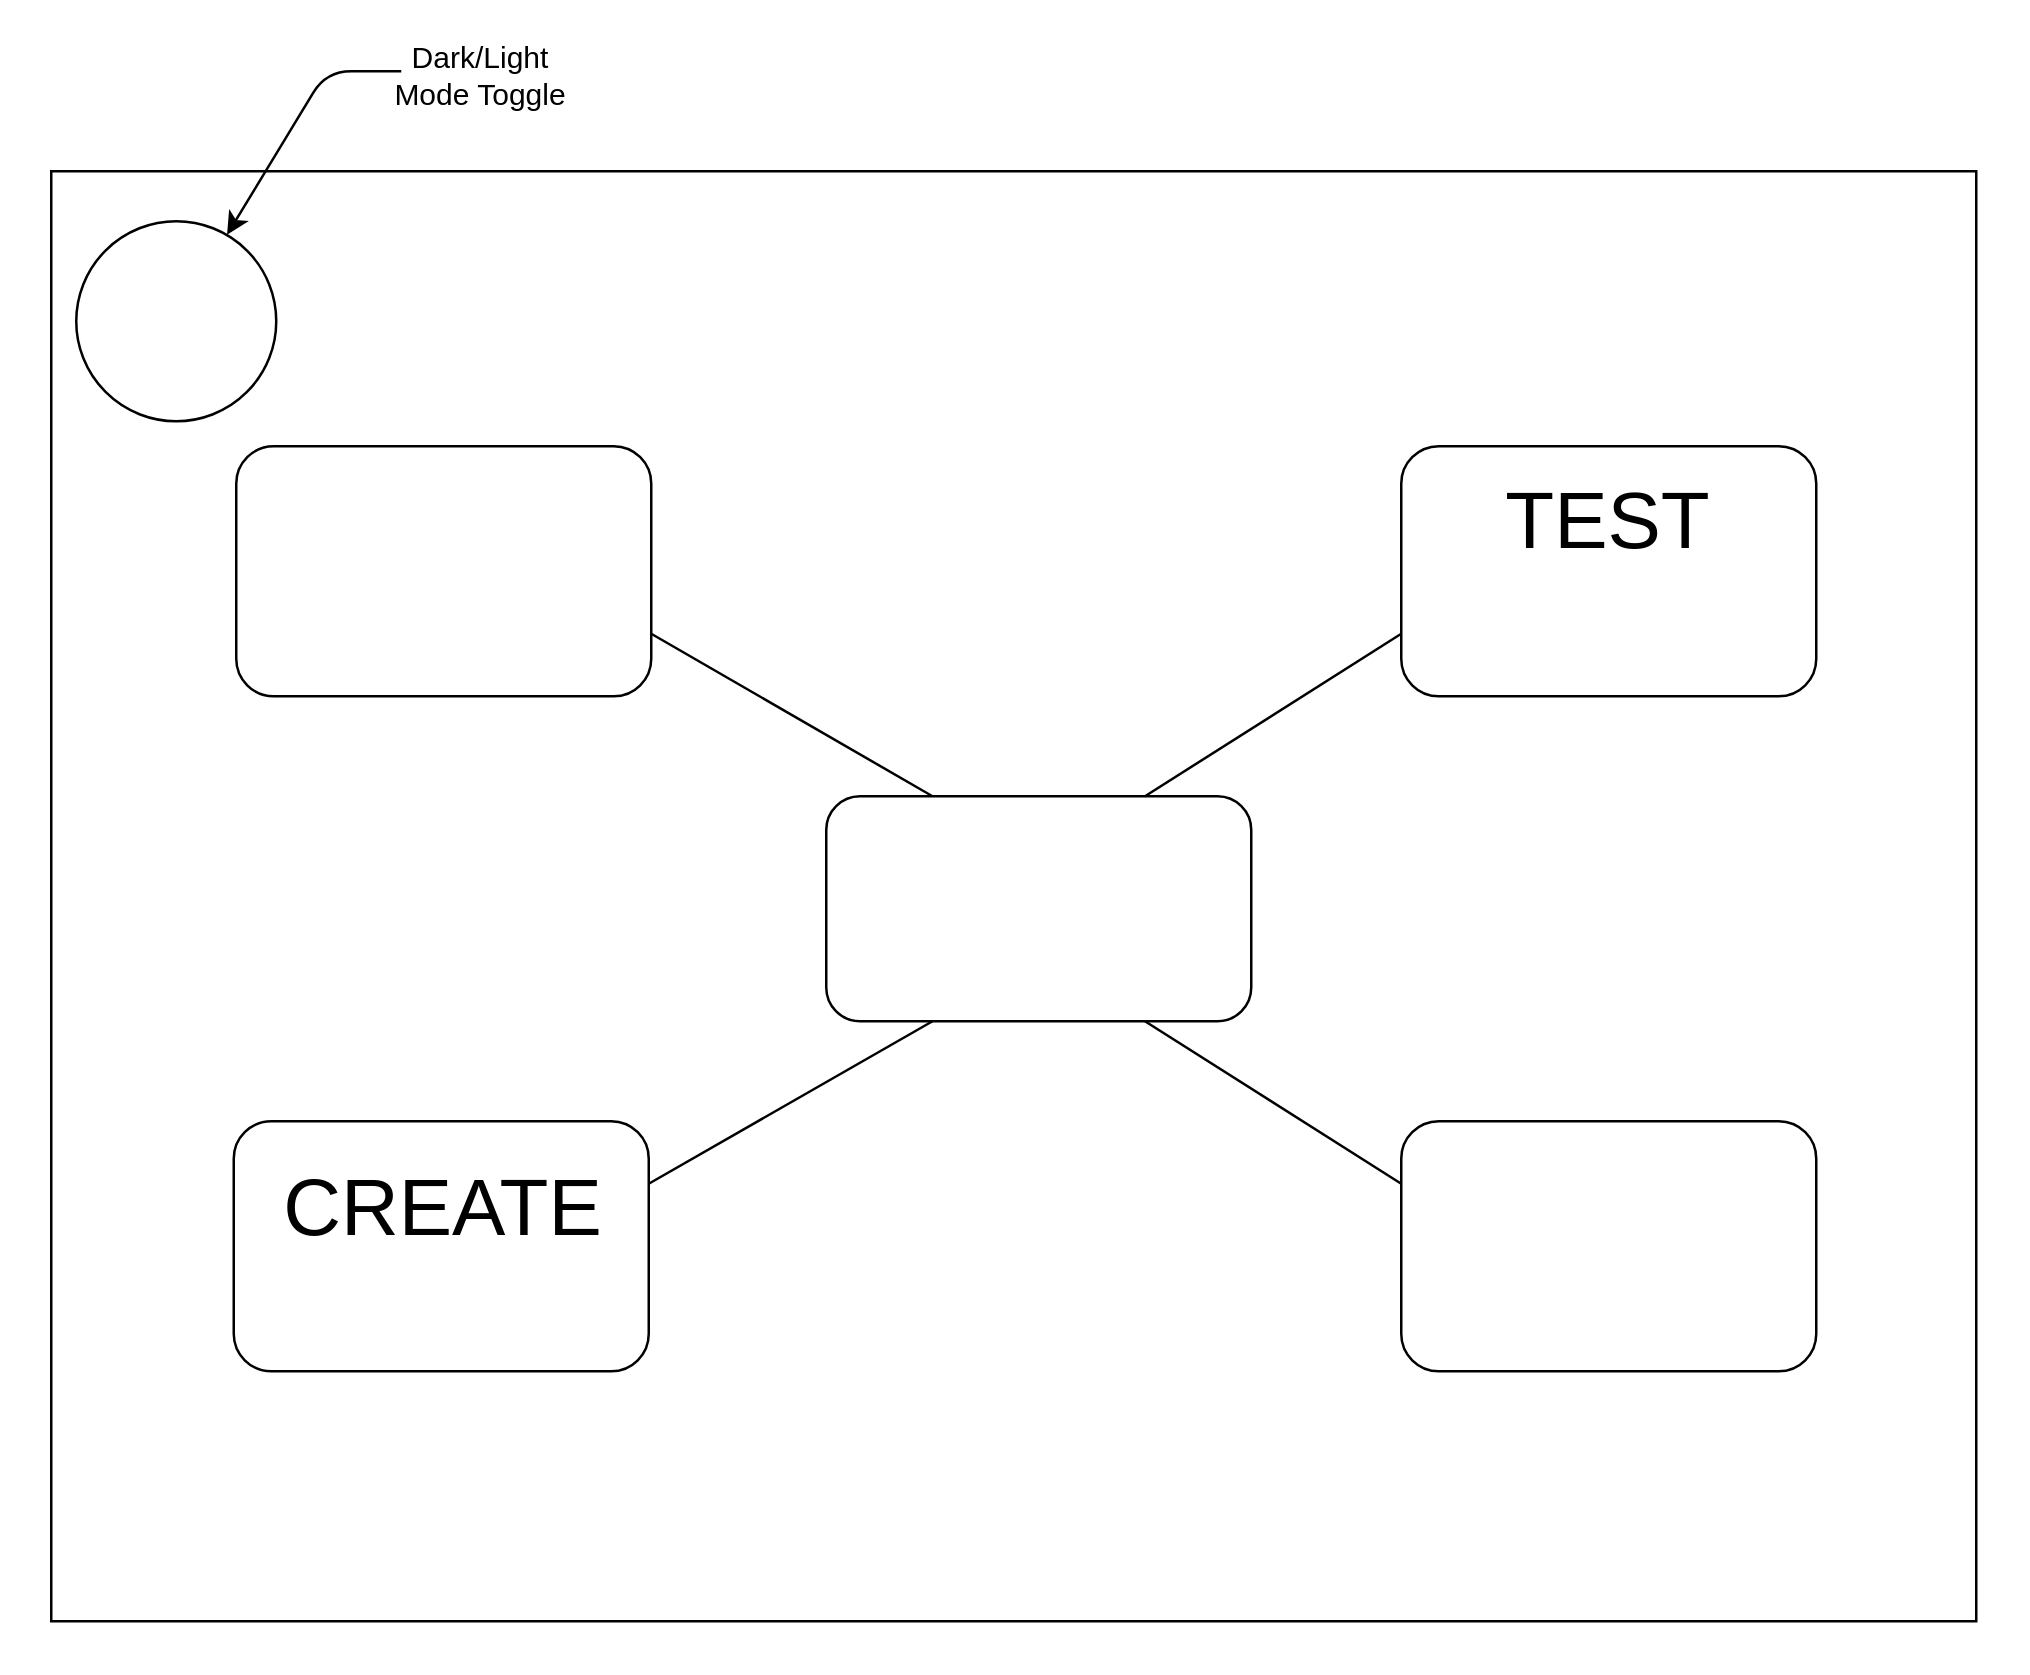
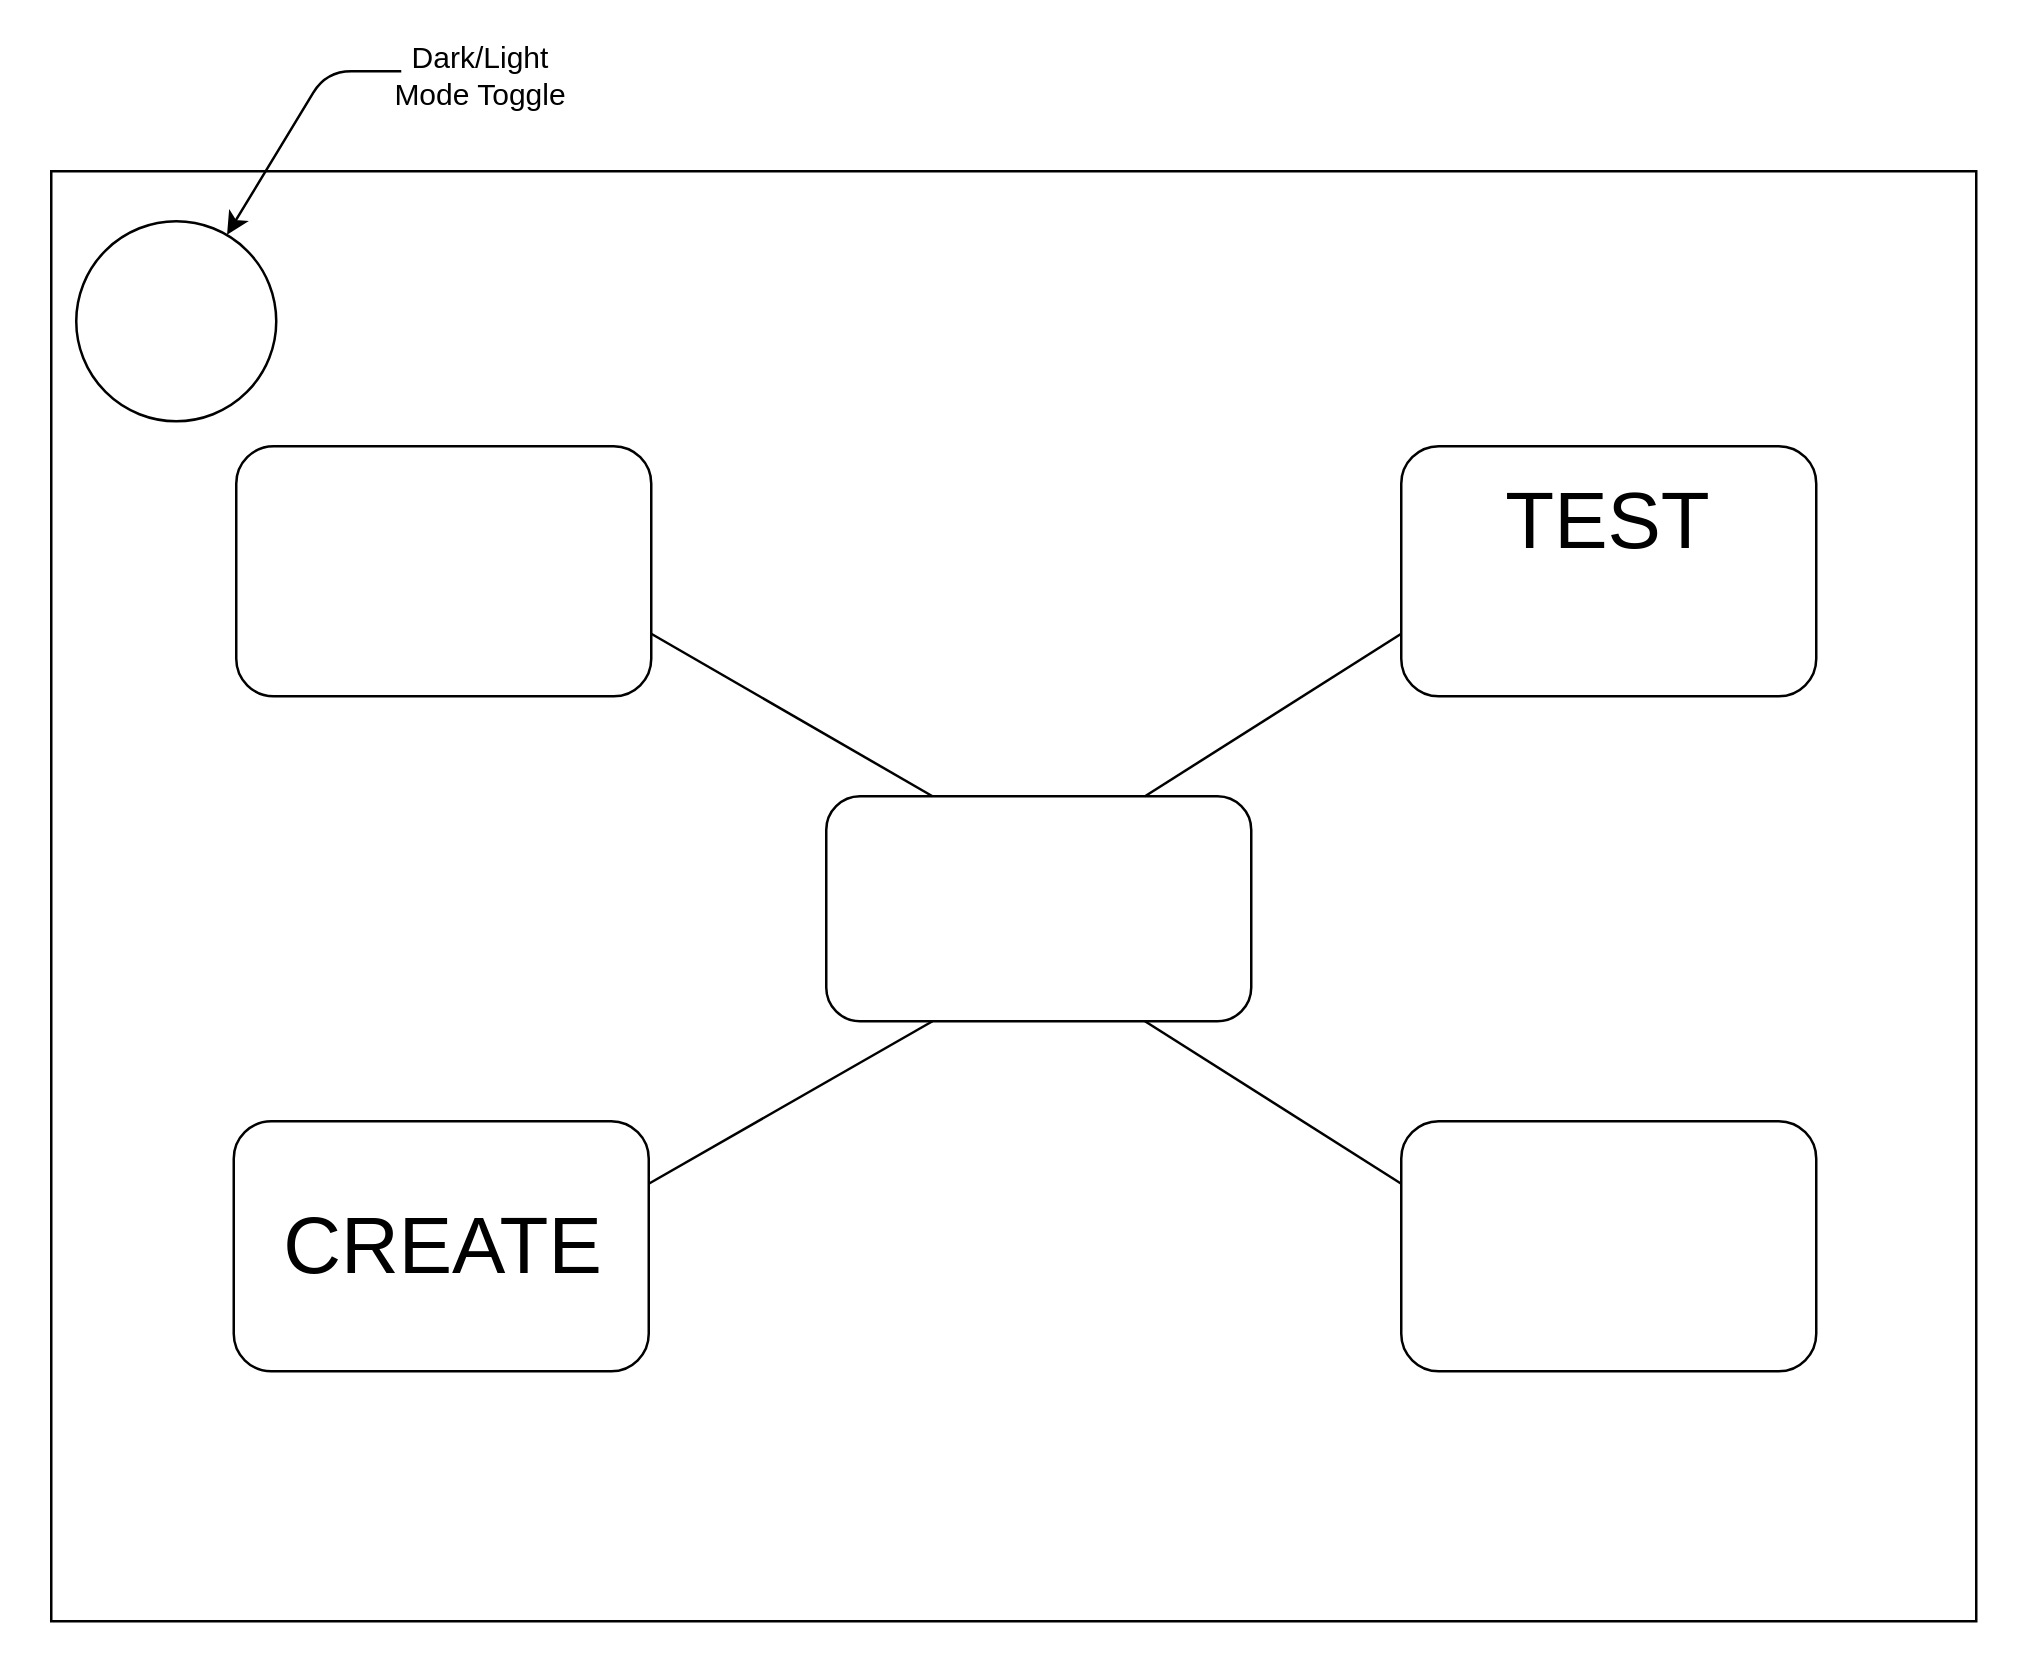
node "CREATE": moved (444, 1209) -> (444, 1246)
